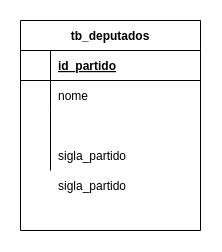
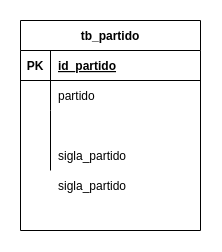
node "tb_deputados": label "tb_deputados" -> "tb_partido"
node "PK": added
node "nome": label "nome" -> "partido"
